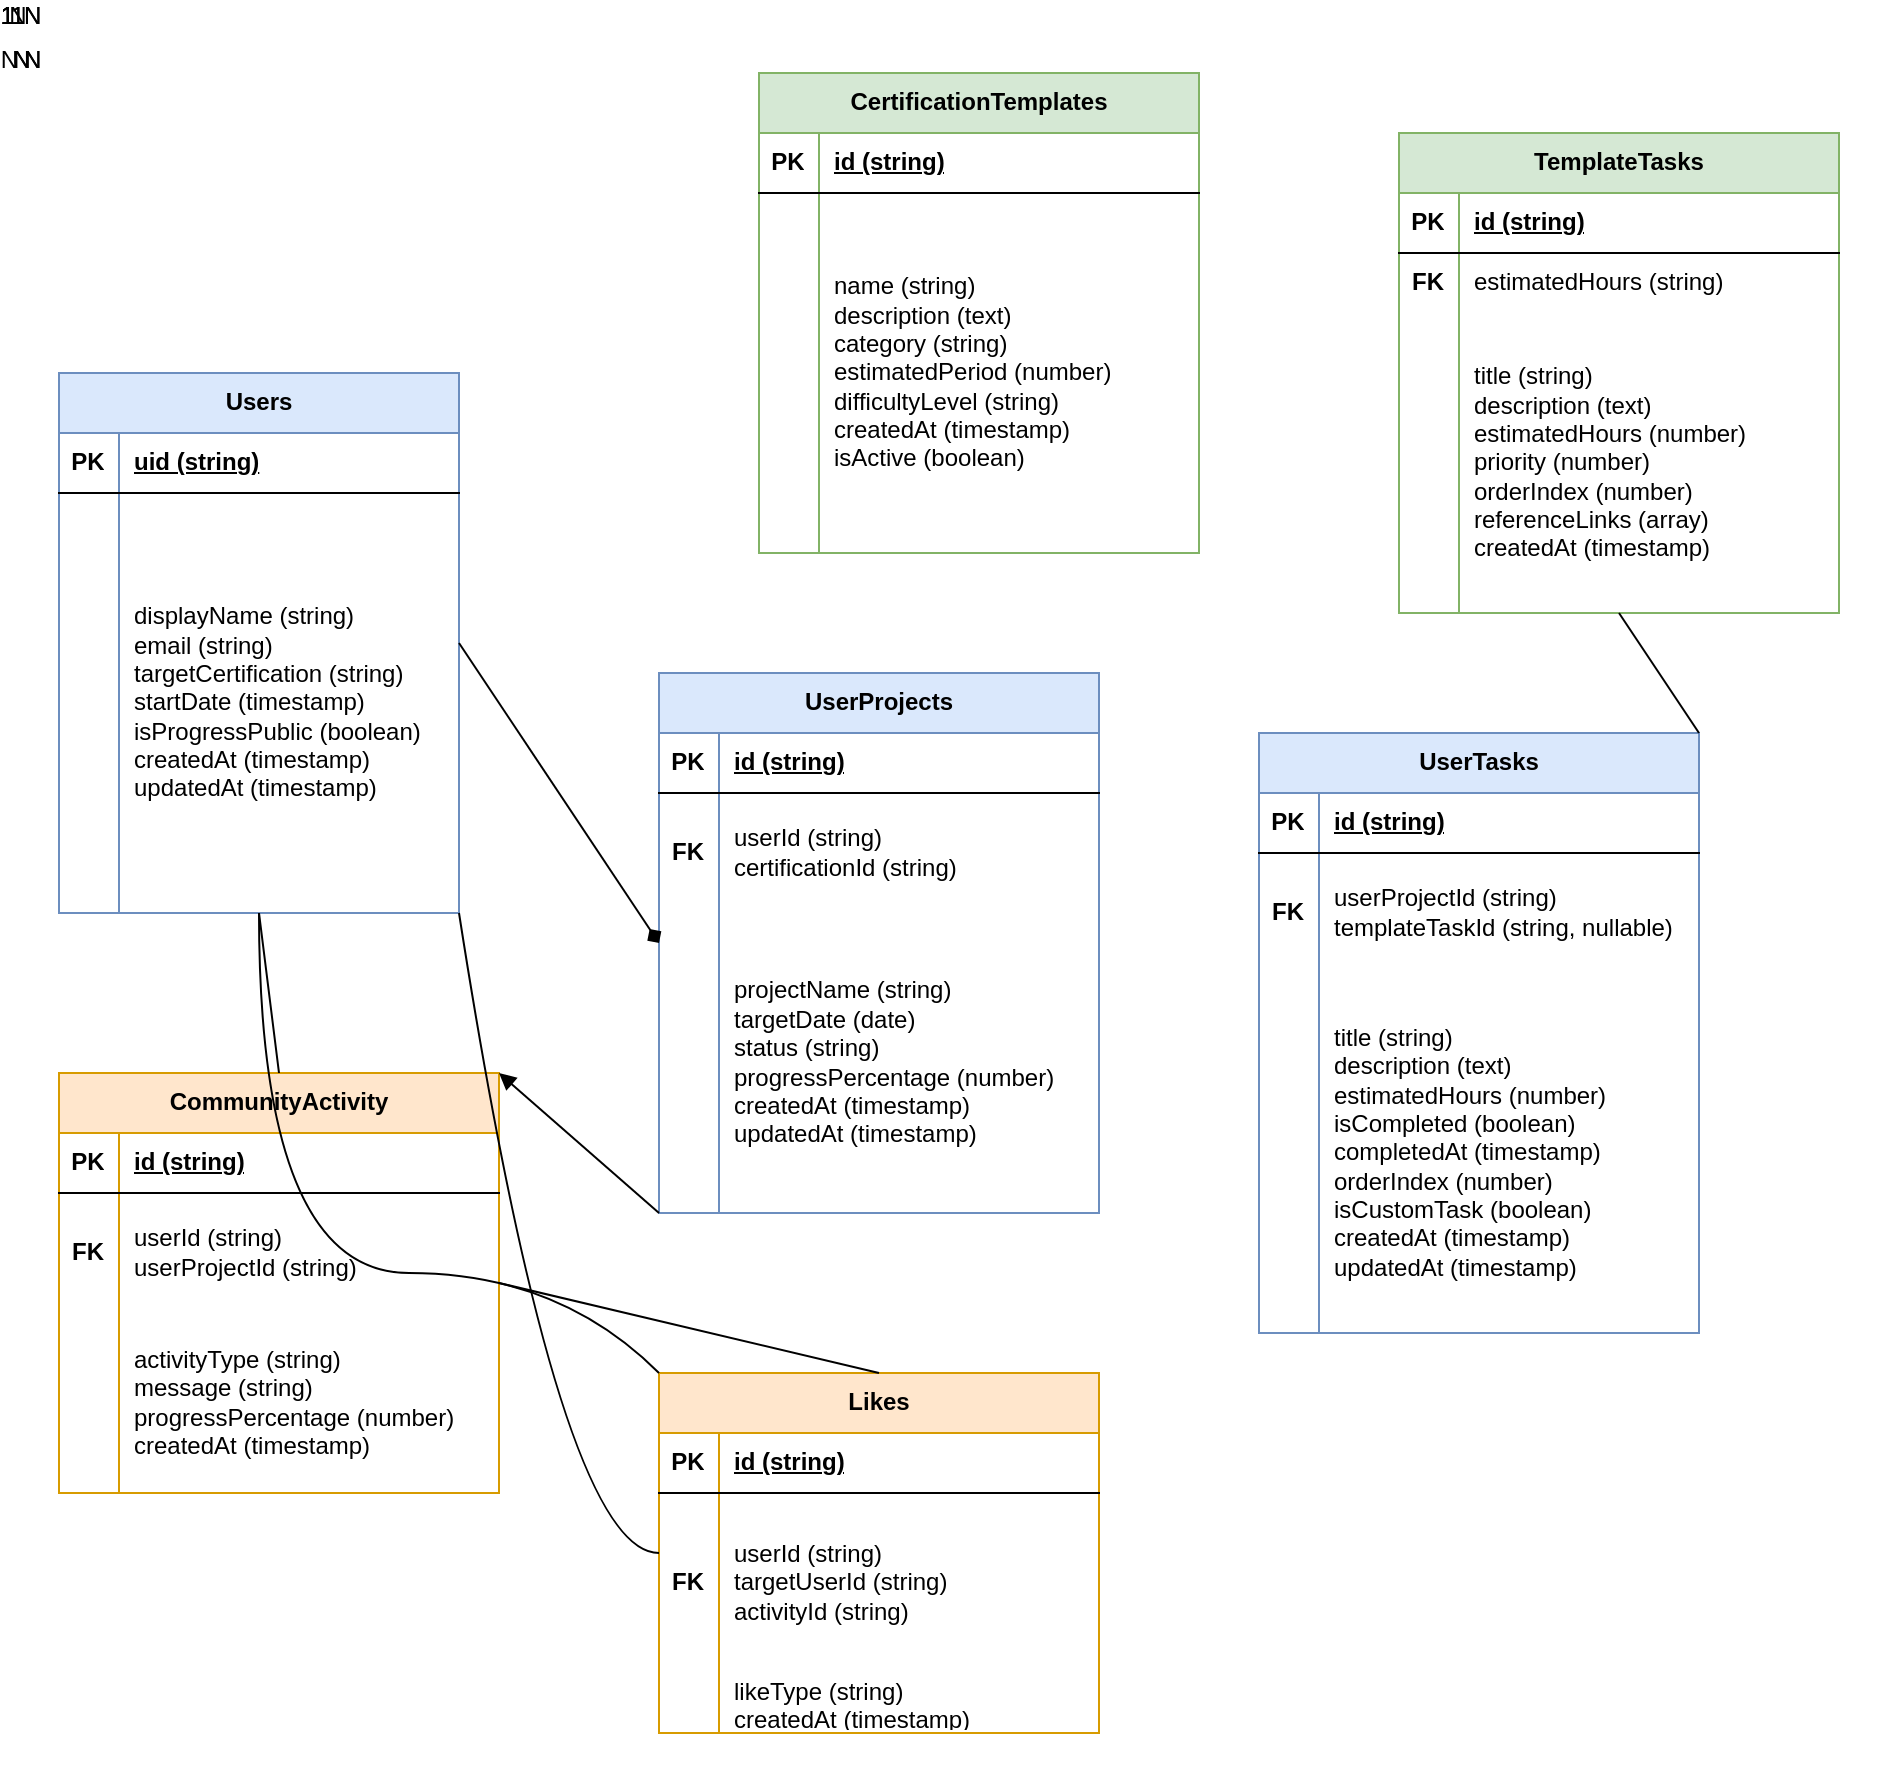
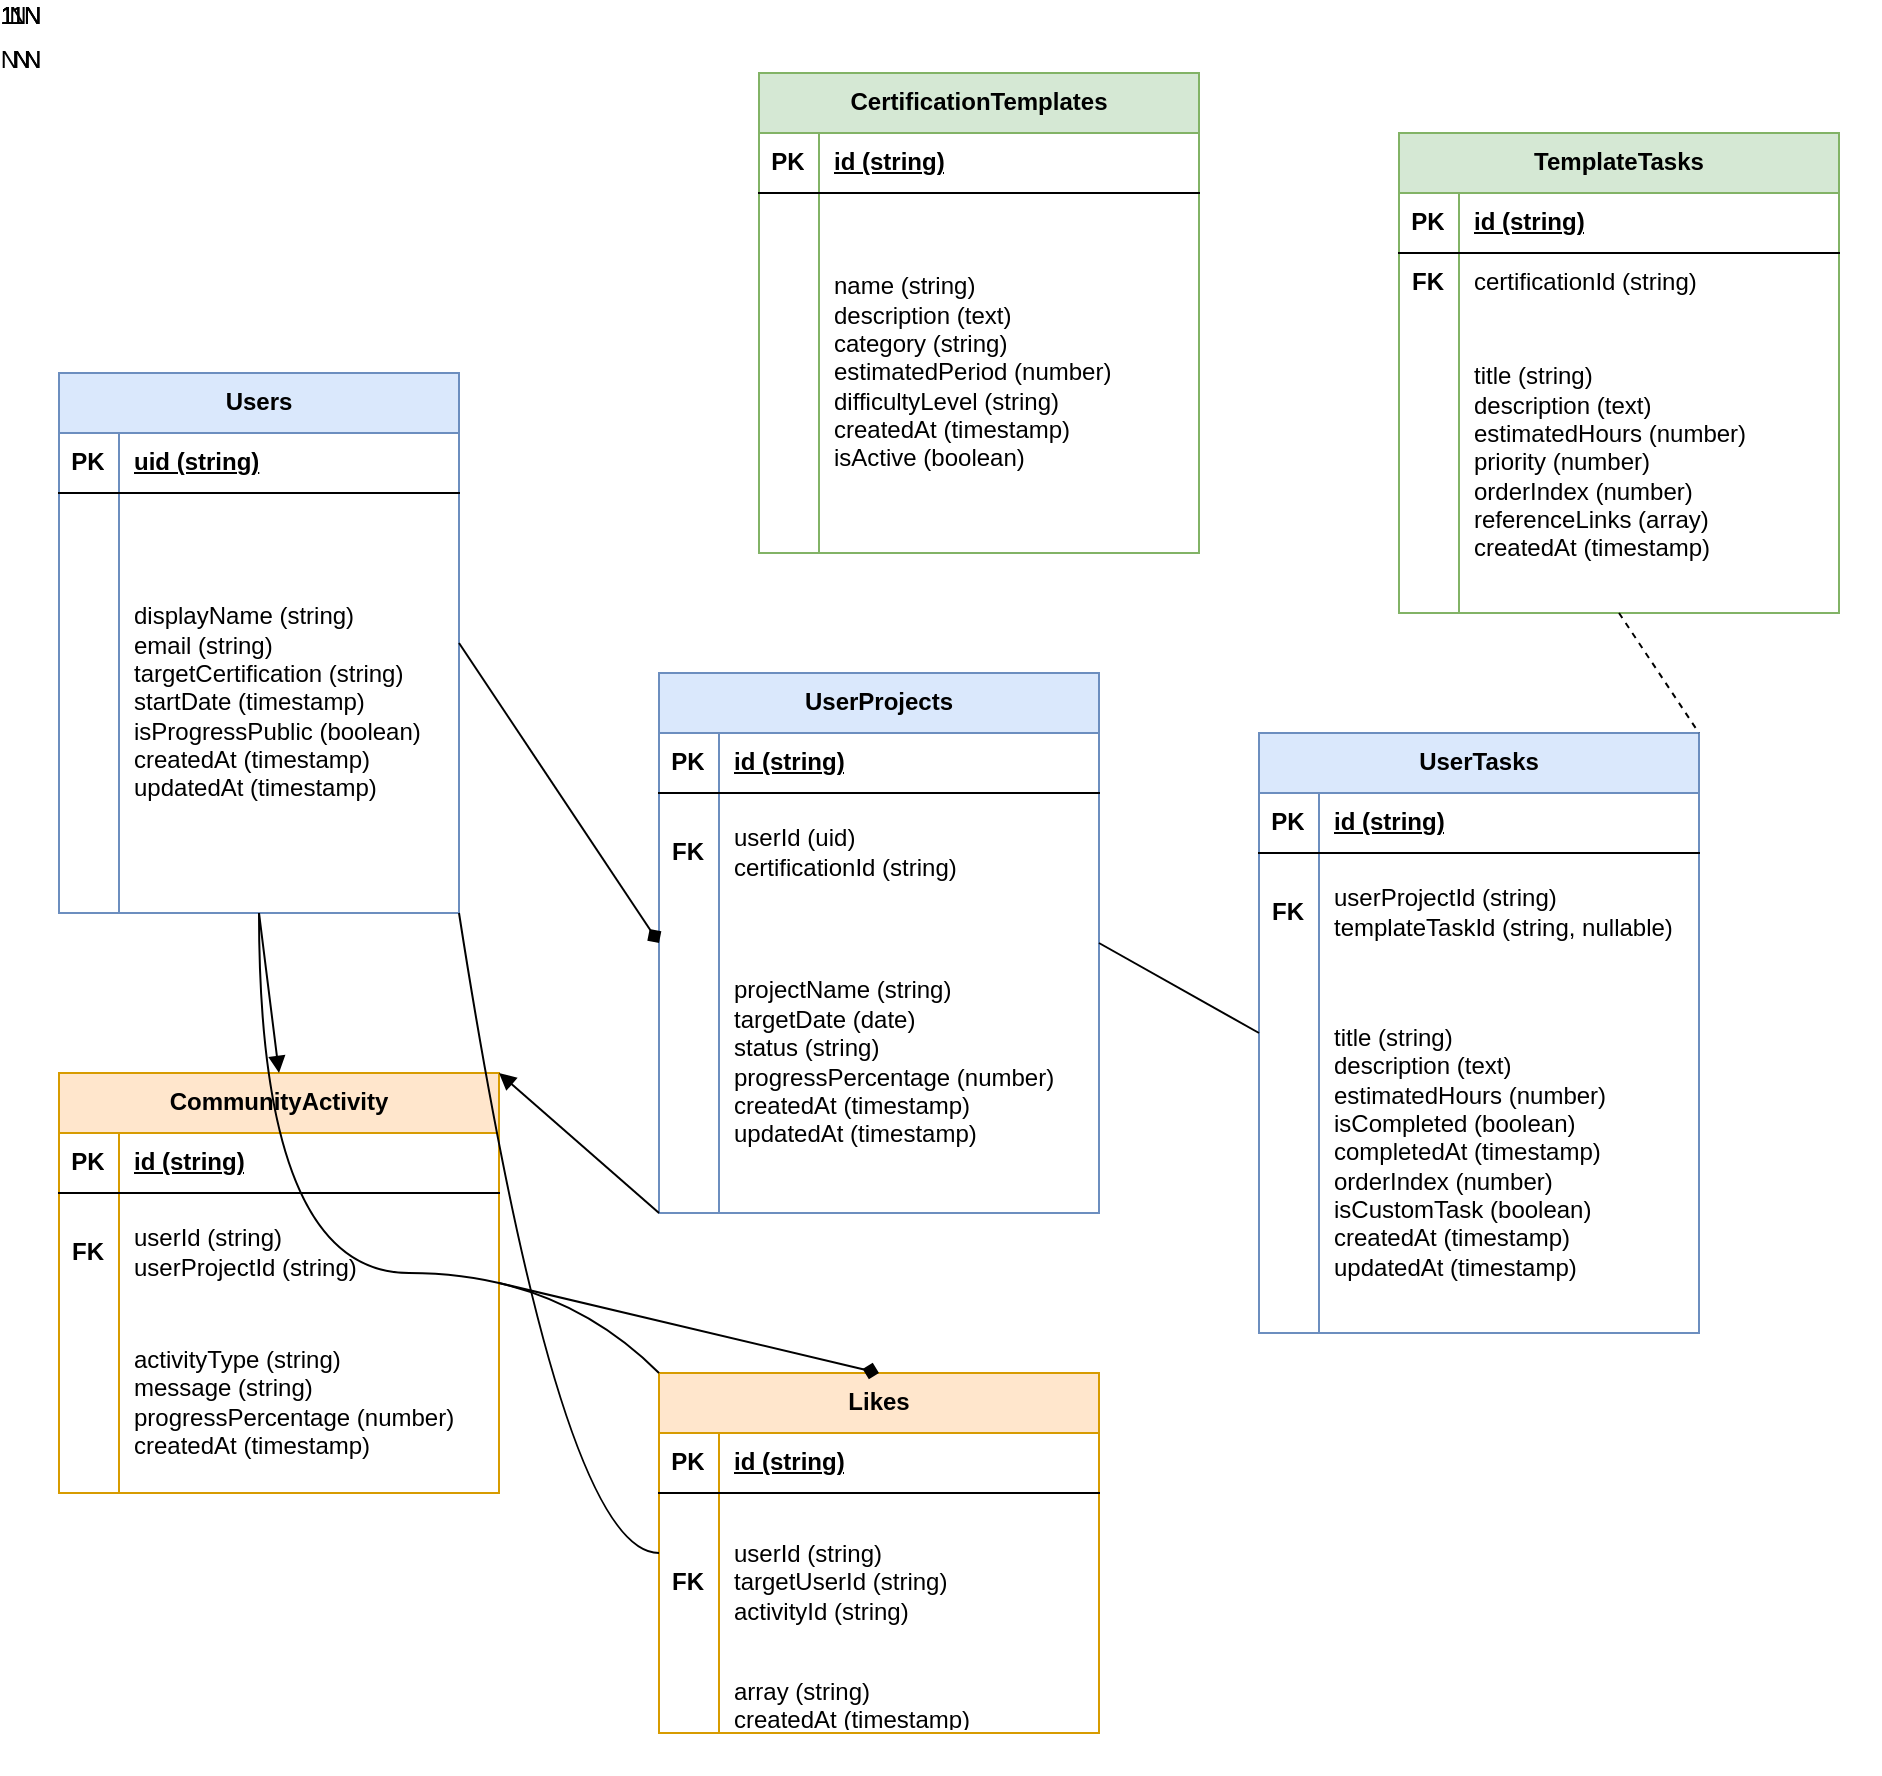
node "estimatedHours (string)": label "estimatedHours (string)" -> "certificationId (string)"
edge "TemplateTasks" -- "UserTasks": style solid -> dashed
node "userId (string) certificationId (string)": label "userId (string) certificationId (string)" -> "userId (uid) certificationId (string)"
edge "UserProjects" -- "UserTasks": added, labels "1", "N"
edge "Users" -- "CommunityActivity": arrowhead none -> block
edge "CommunityActivity" -- "Likes": arrowhead none -> diamond
node "likeType (string) createdAt (timestamp)": label "likeType (string) createdAt (timestamp)" -> "array (string) createdAt (timestamp)"
